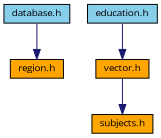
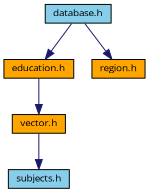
node "education.h": fillcolor skyblue -> orange
edge "database.h" -> "education.h": added
node "subjects.h": fillcolor orange -> skyblue
